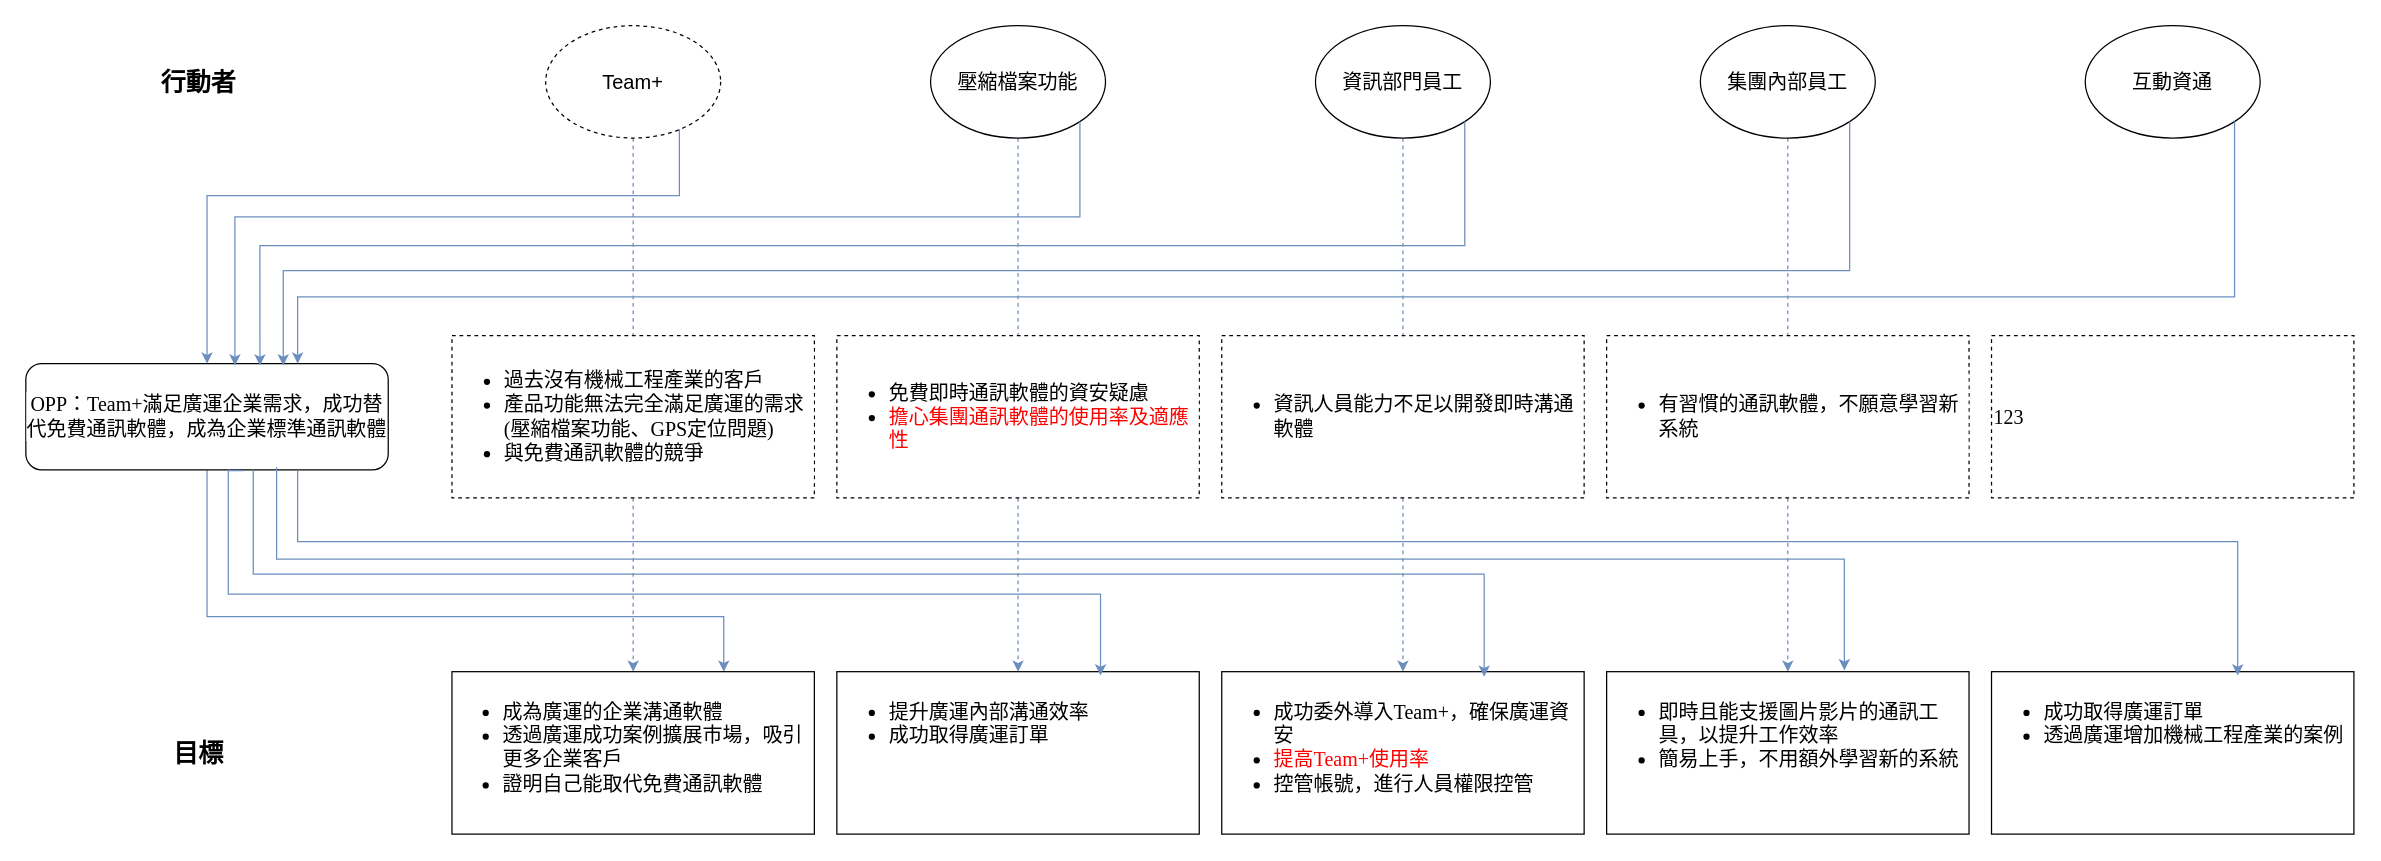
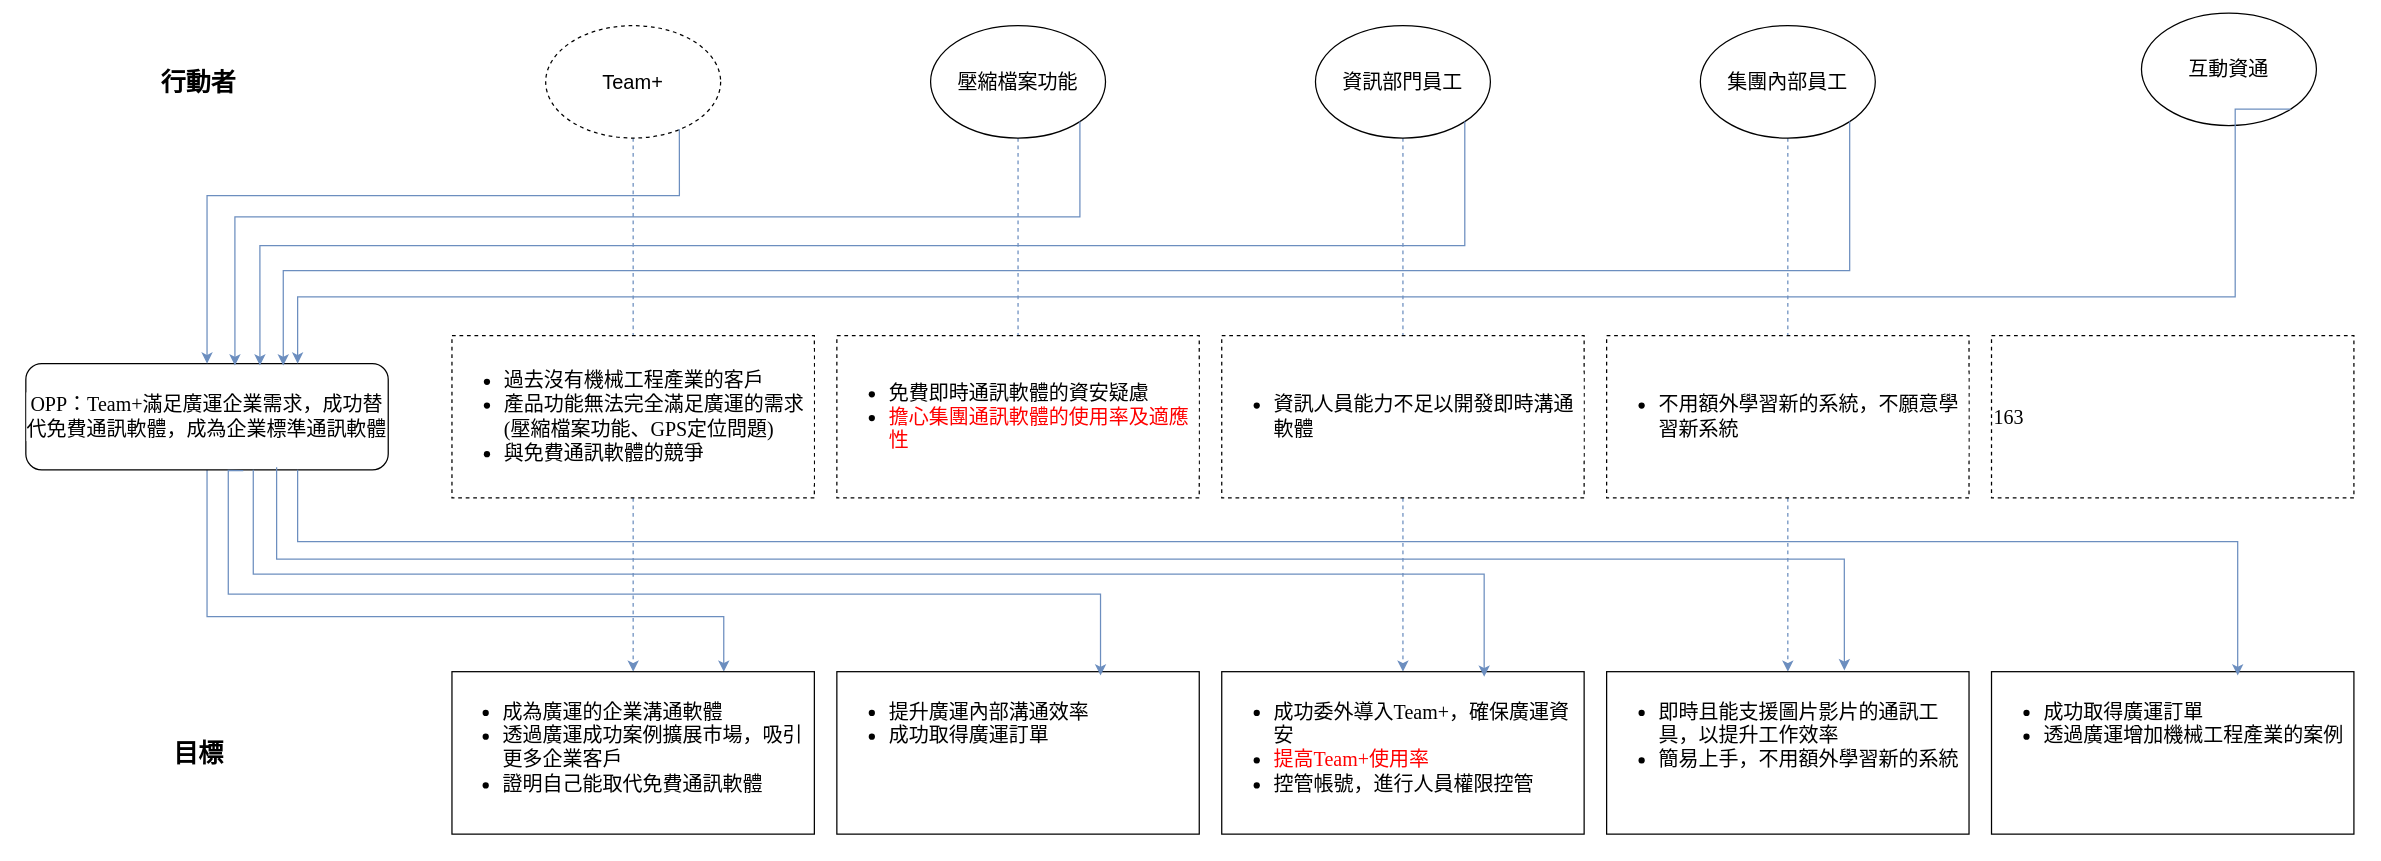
node "互動資通": moved (2173, 82) -> (2229, 69)
node "有習慣的通訊軟體，不願意學習新系統": label "有習慣的通訊軟體，不願意學習新系統" -> "不用額外學習新的系統，不願意學習新系統"
node "123": label "123" -> "163"
edge "免費即時通訊軟體的資安疑慮 擔心集團通訊軟體的使用率及適應性" -> "提升廣運內部溝通效率 成功取得廣運訂單": removed
